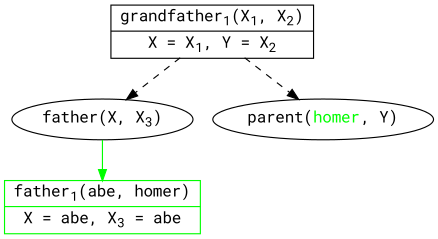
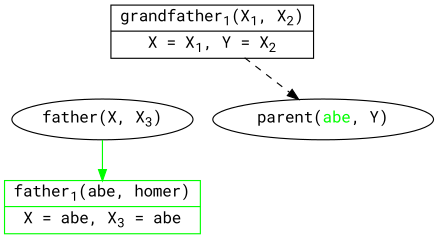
edge "grandfather" -> "father(X, X": removed
node "parent(": text "homer" -> "abe"
